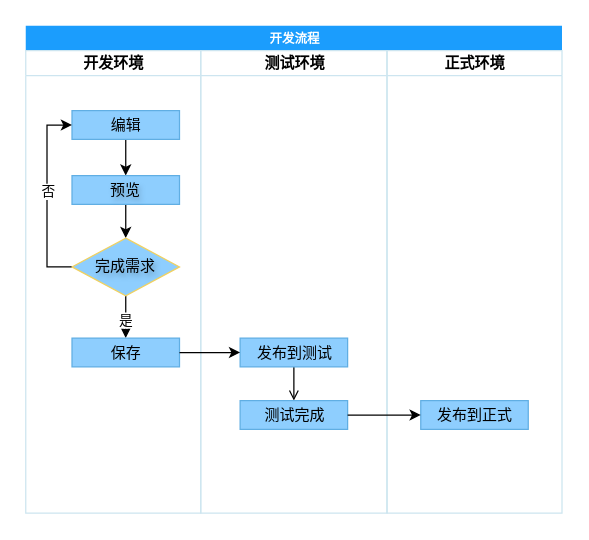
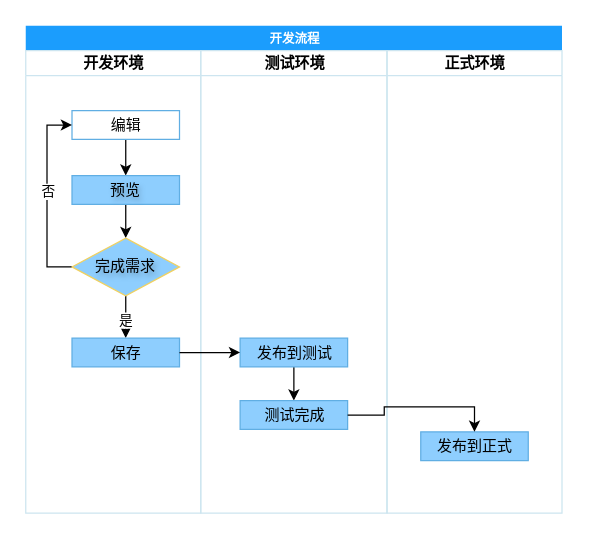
node "编辑": fillcolor #8ecefe -> #ffffff
edge "发布到测试" -> "测试完成": arrowhead open -> classic
node "发布到正式": moved (474, 415) -> (474, 446)
